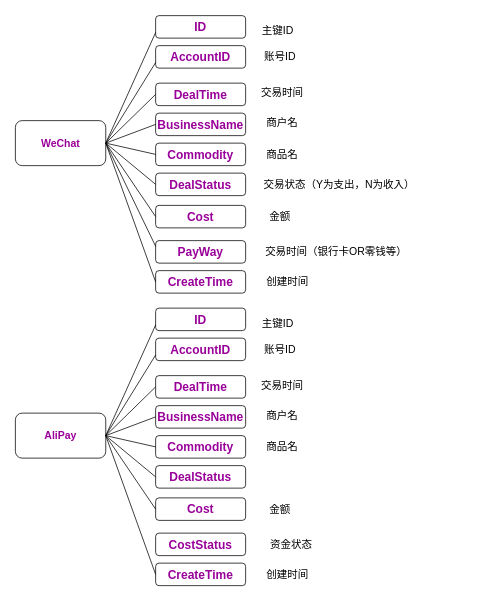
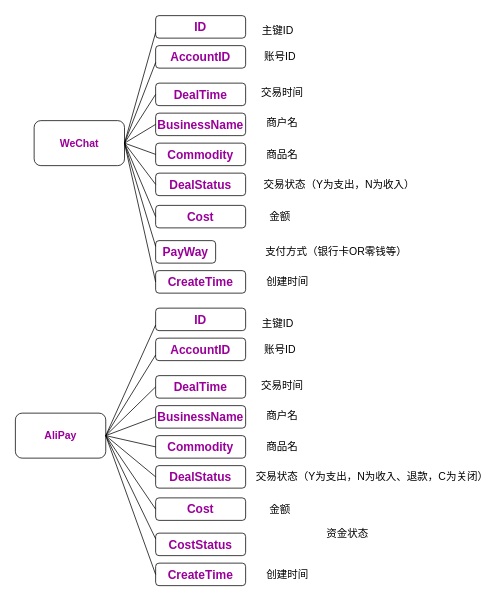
node "WeChat": moved (61, 143) -> (79, 143)
node "PayWay": size 90x23 -> 60x23
node "交易时间（银行卡OR零钱等）": label "交易时间（银行卡OR零钱等）" -> "支付方式（银行卡OR零钱等）"
node "交易状态（Y为支出，N为收入、退款，C为关闭）": added
edge "AliPay" -- "CostStatus": added
node "资金状态": moved (291, 544) -> (348, 533)
